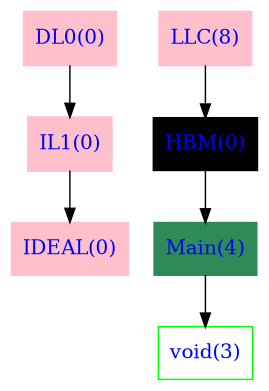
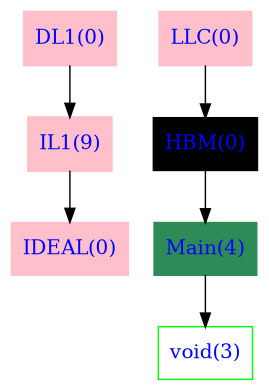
node "DL0(0)": label "DL0(0)" -> "DL1(0)"
node "LLC(8)": label "LLC(8)" -> "LLC(0)"
node "IL1(0)": label "IL1(0)" -> "IL1(9)"
